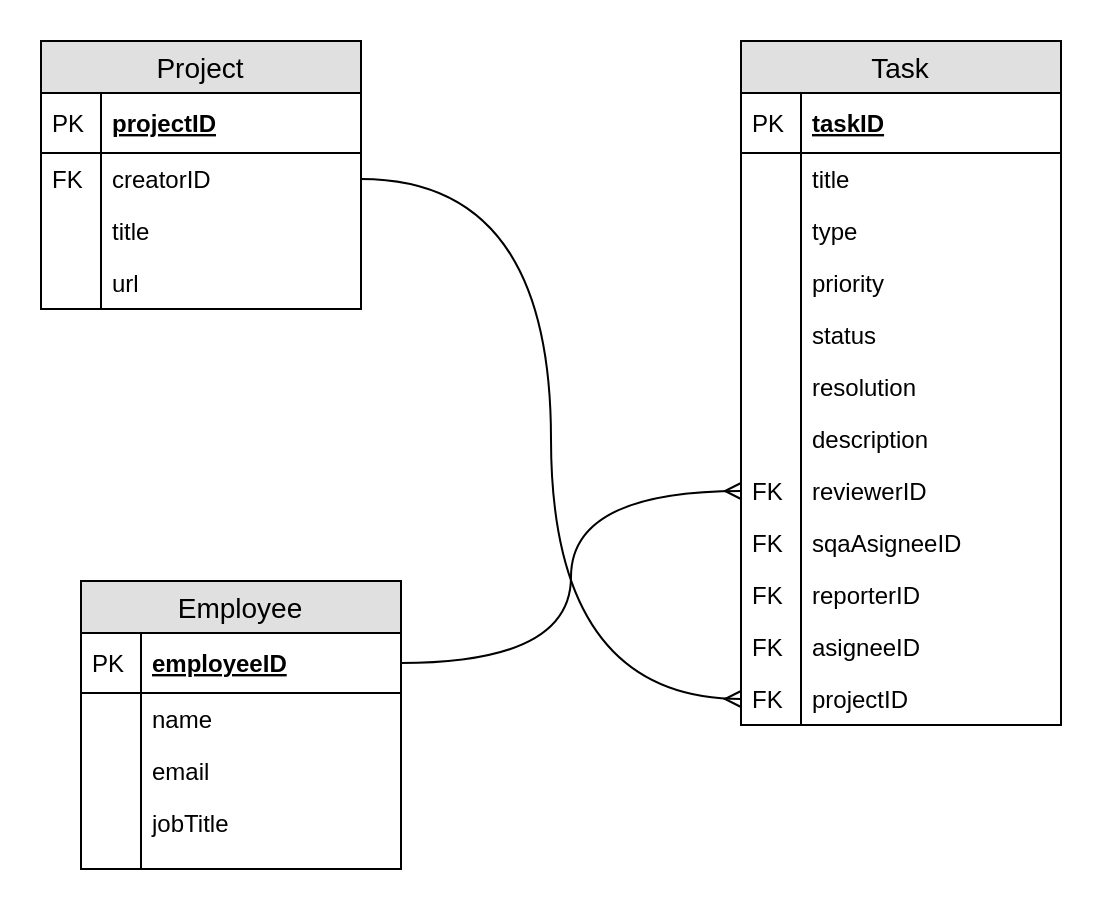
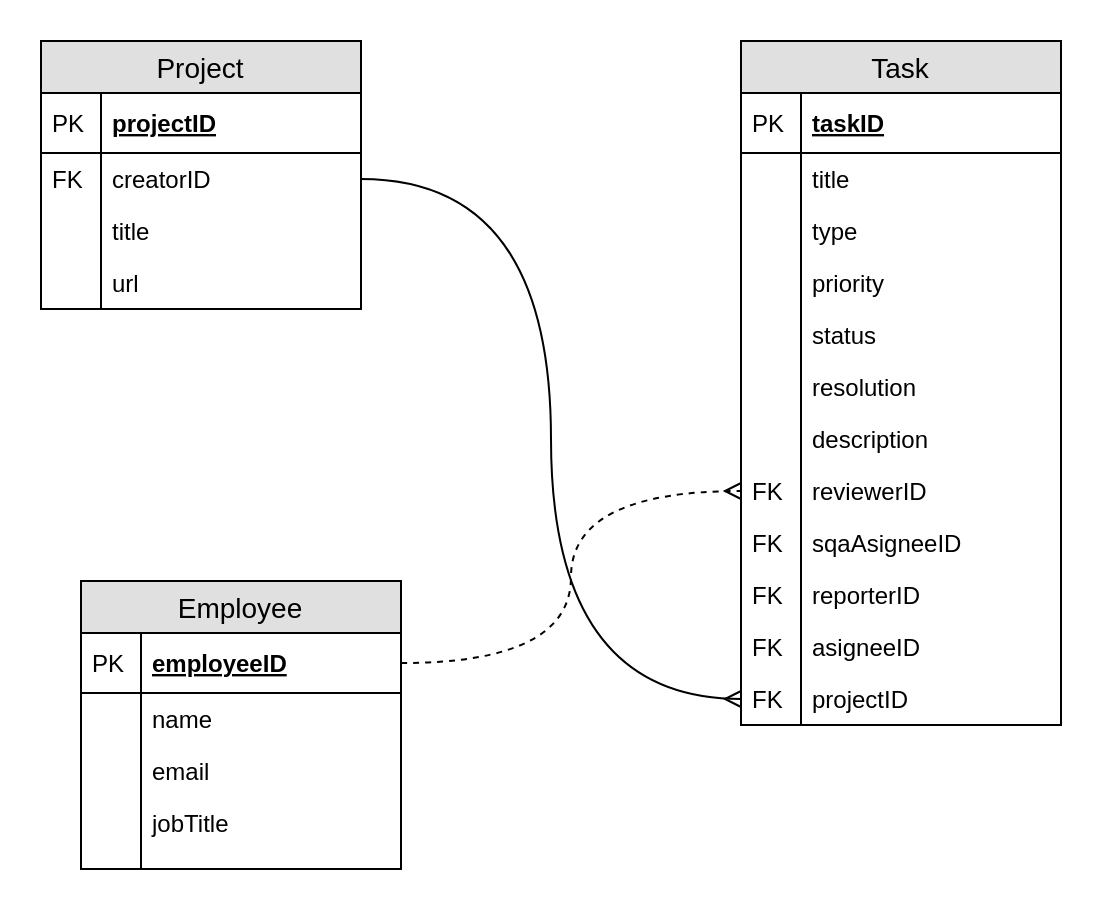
edge "employeeID" -> "reviewerID": style solid -> dashed
